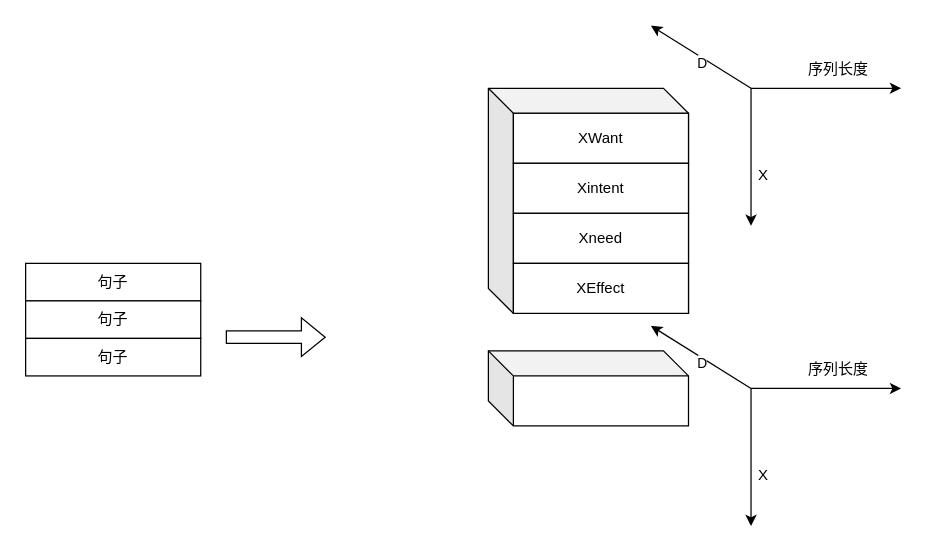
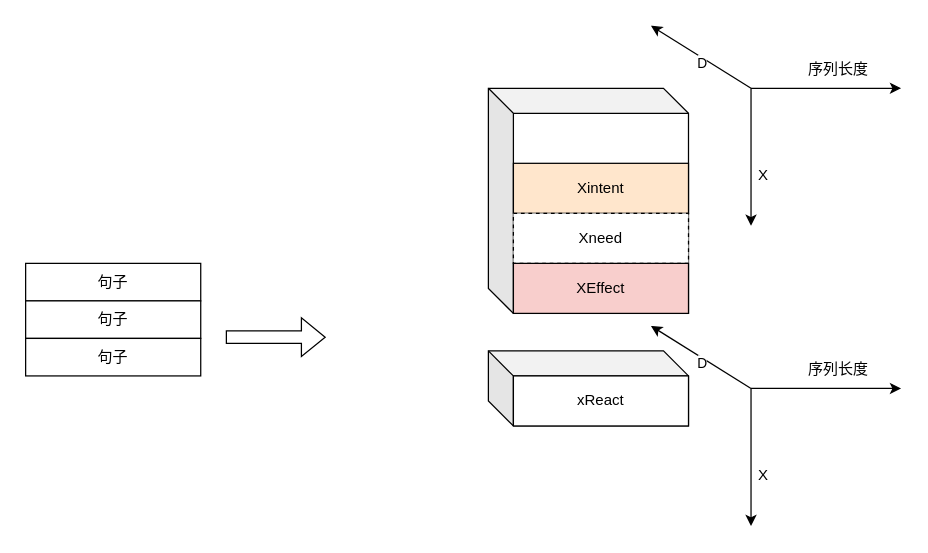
node "XWant": removed
node "Xintent": fillcolor #ffffff -> #ffe6cc
node "Xneed": style solid -> dashed
node "XEffect": fillcolor #ffffff -> #f8cecc
node "xReact": added
